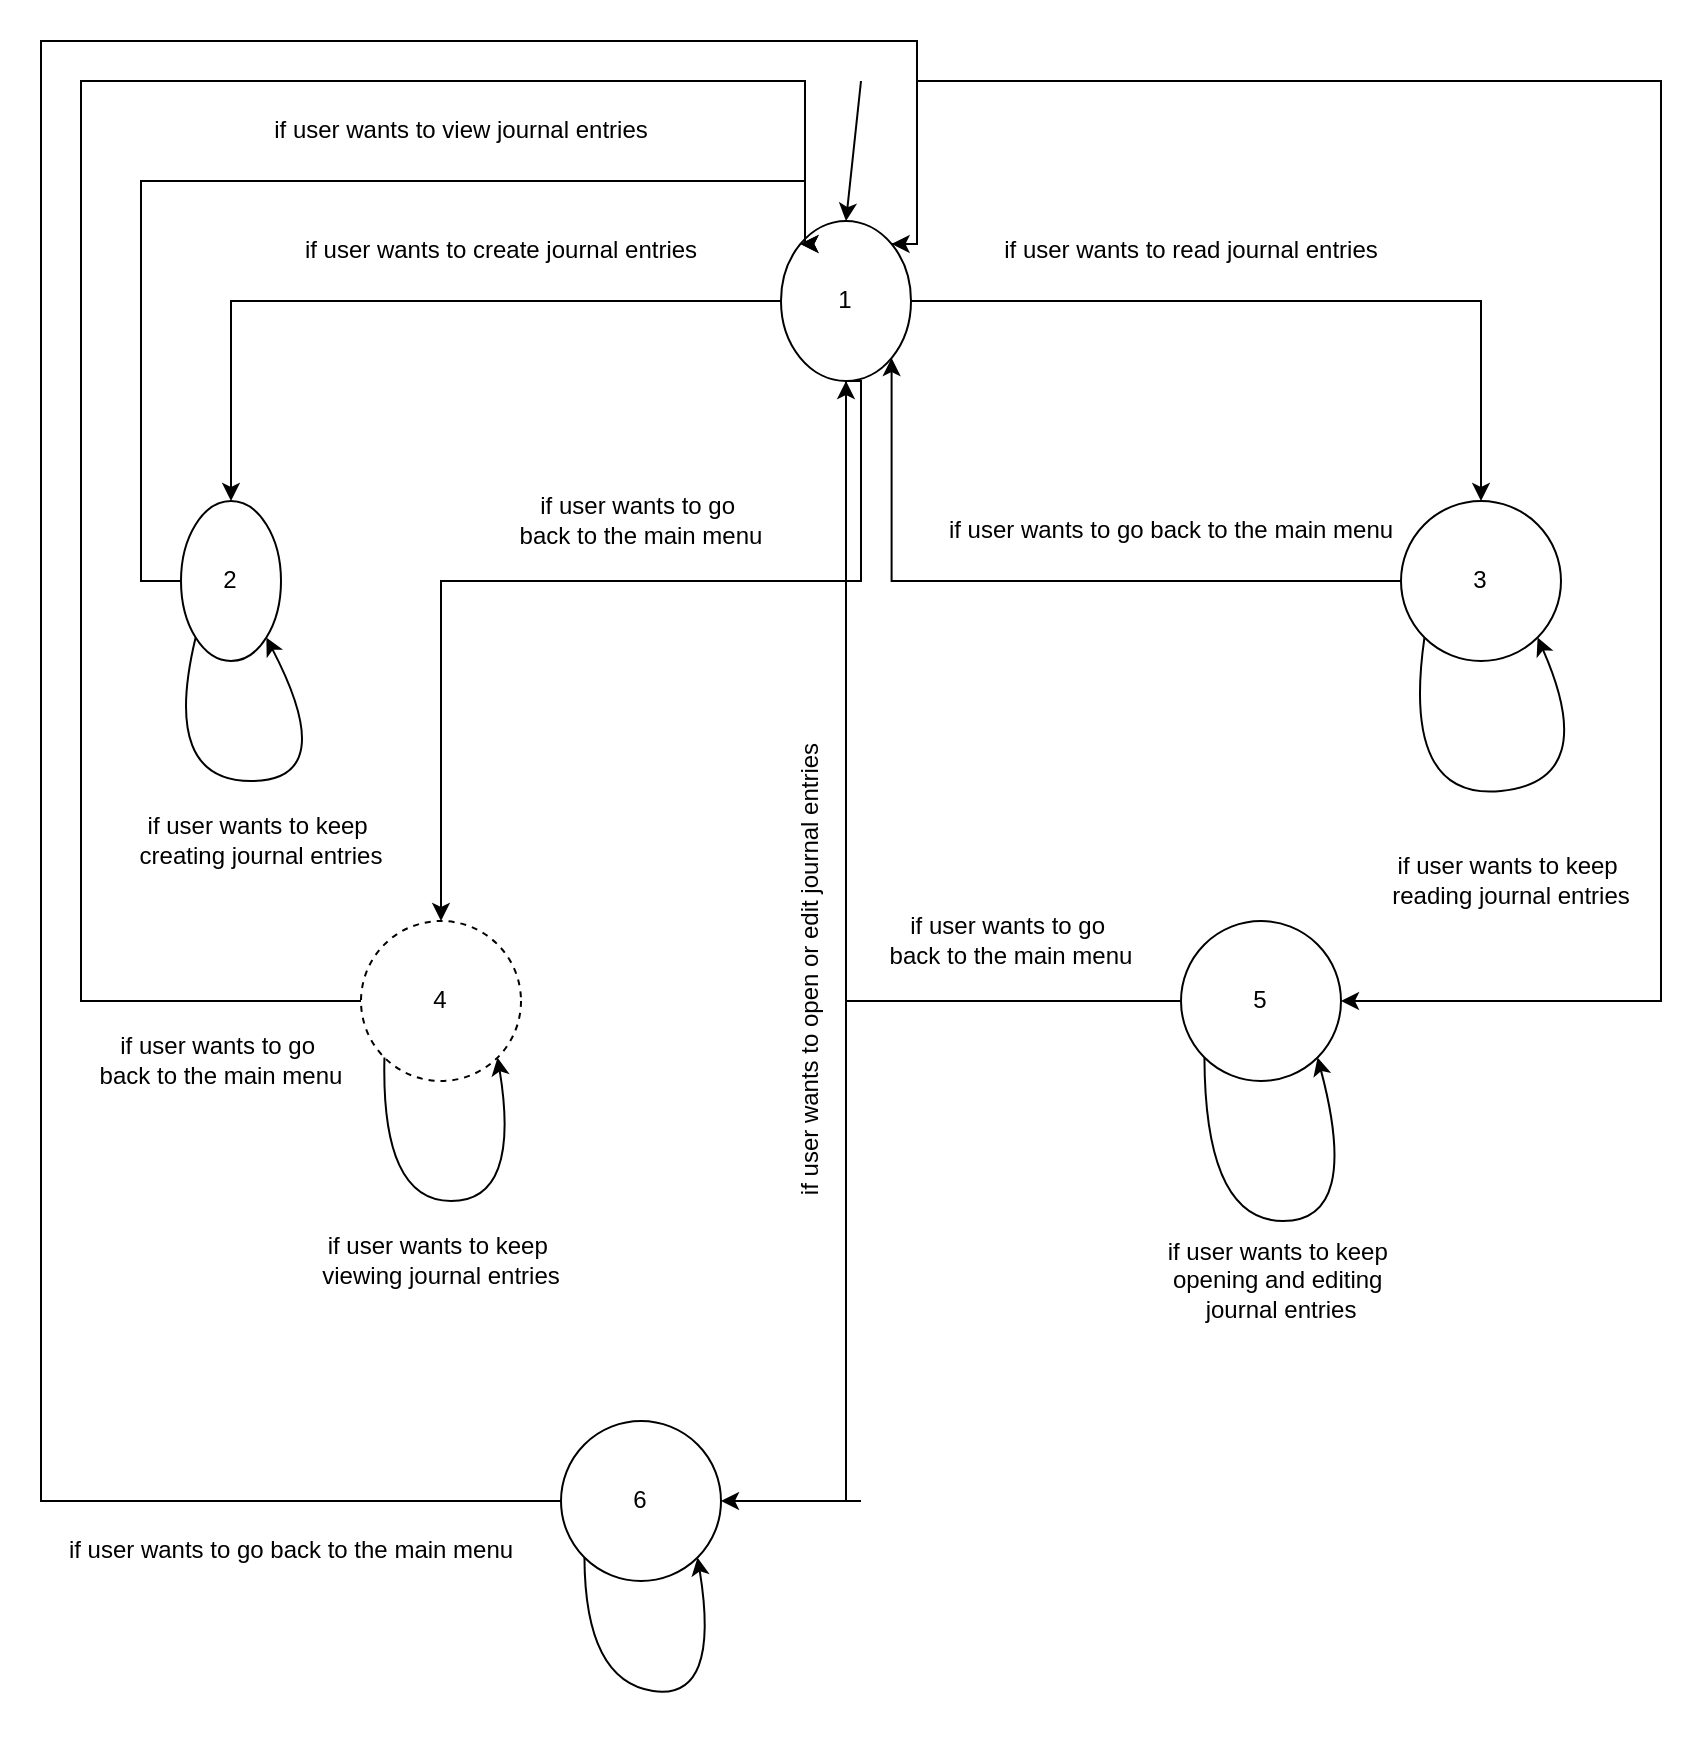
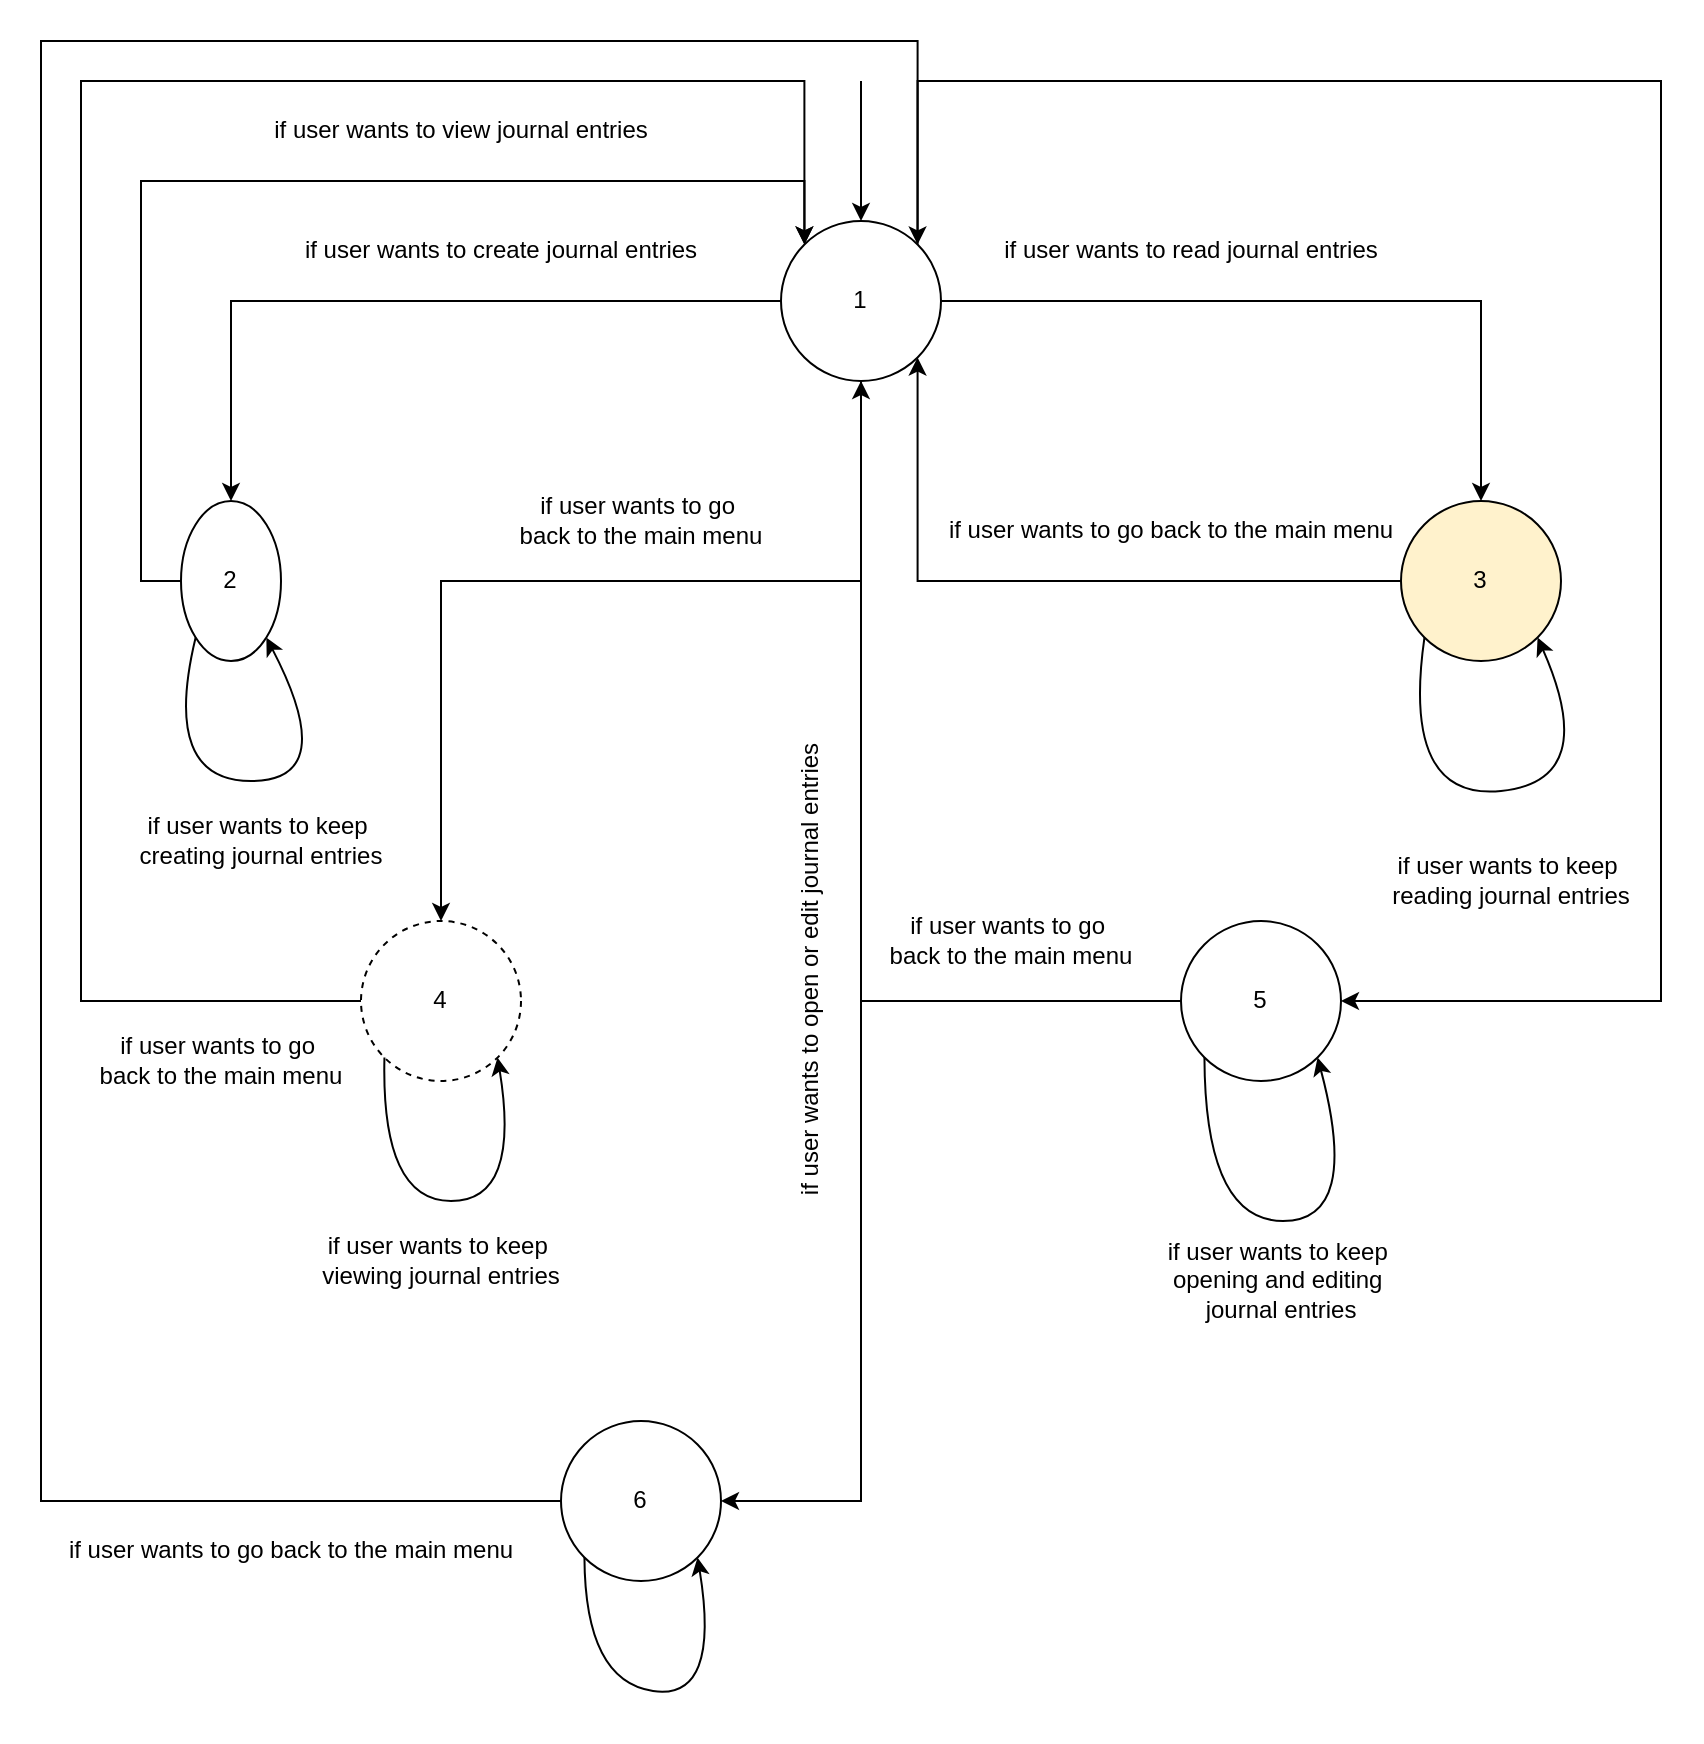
node "1": size 130x160 -> 160x160
node "3": fillcolor #ffffff -> #fff2cc
